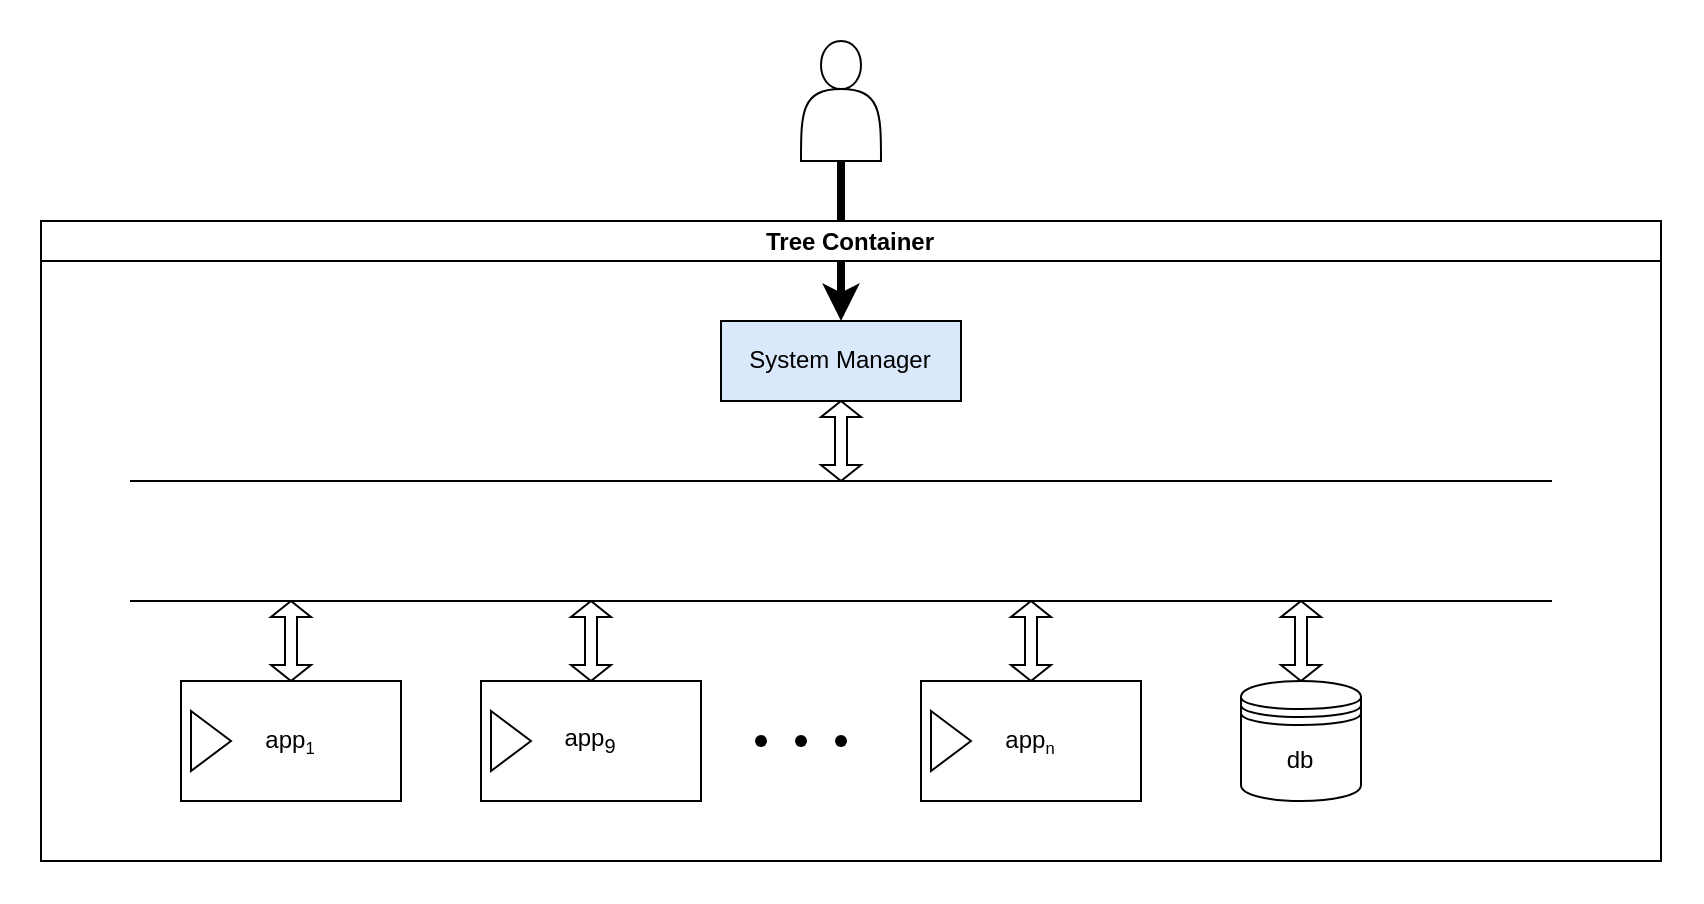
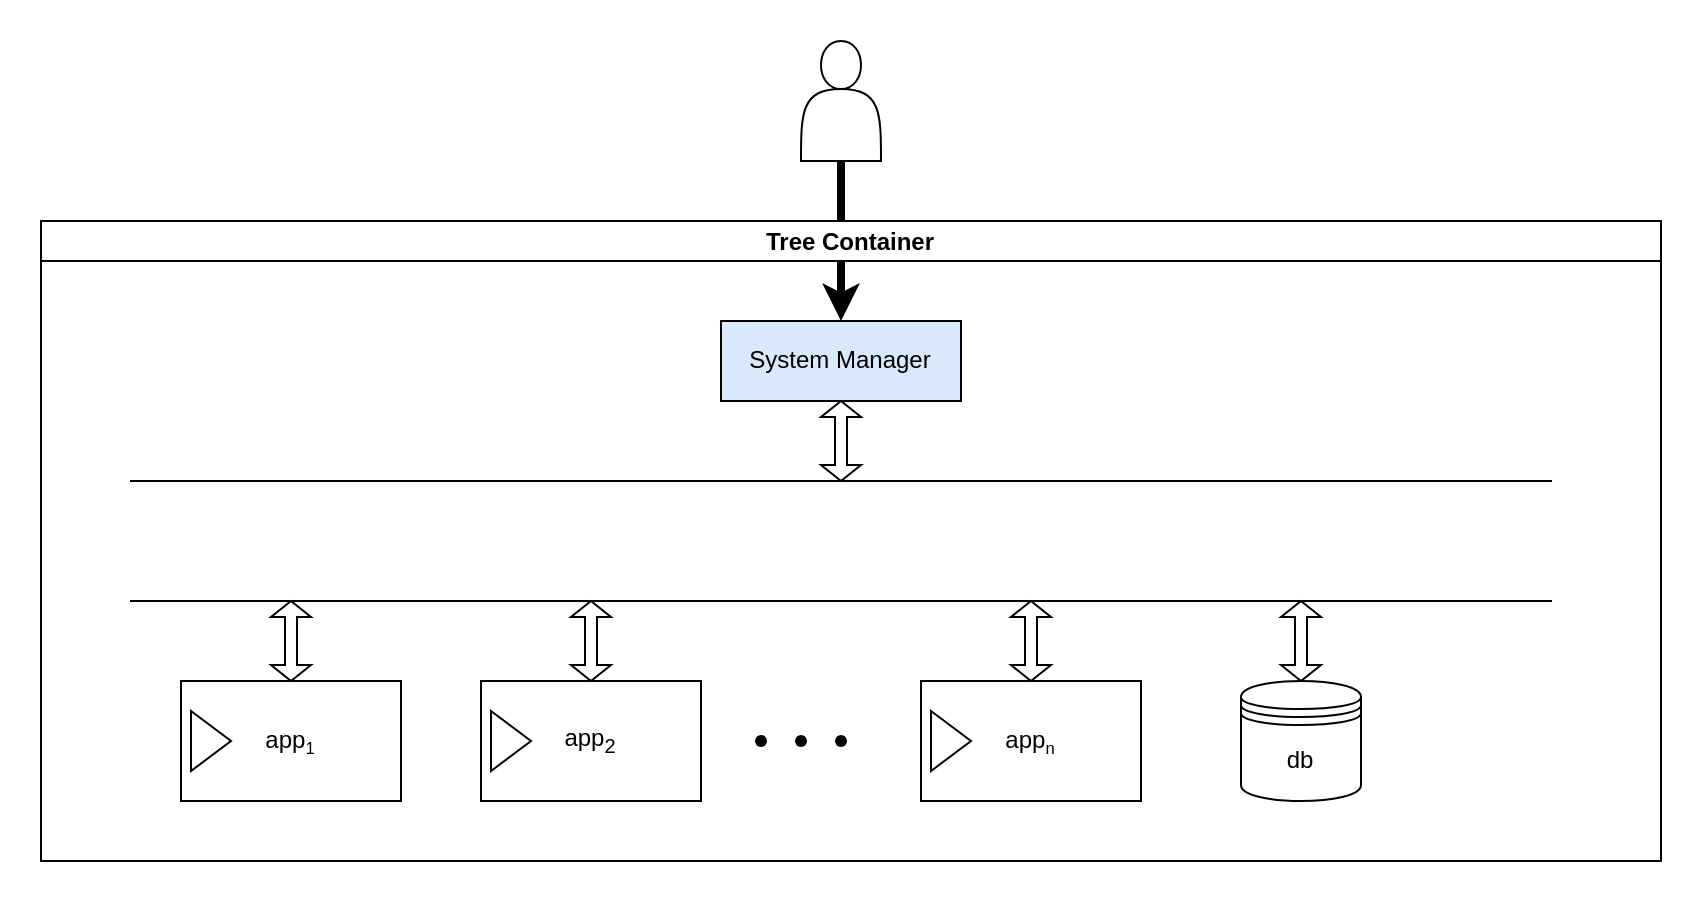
node "app9": label "app9" -> "app2"
